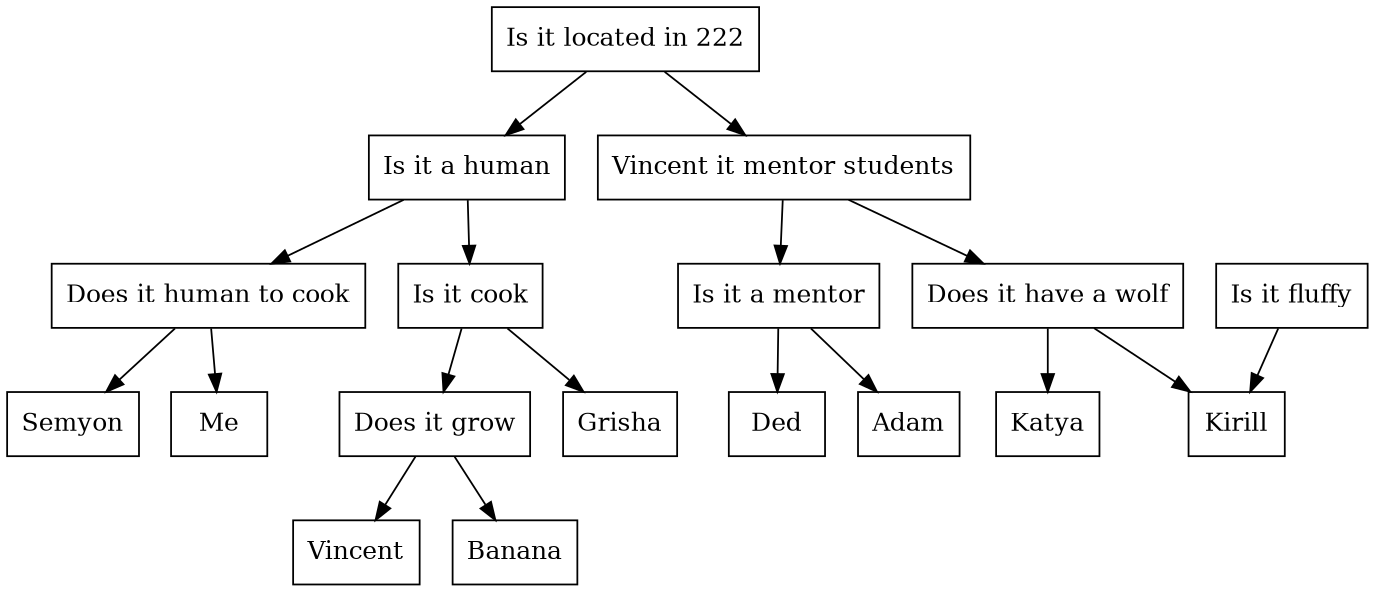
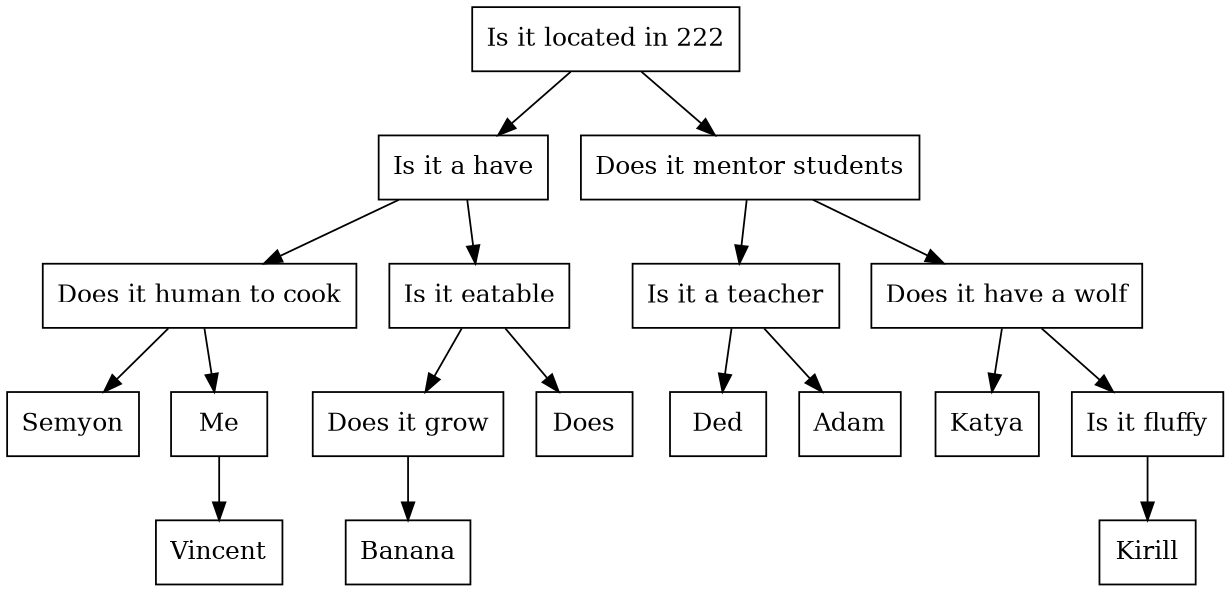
node "Is it a human": label "Is it a human" -> "Is it a have"
node "Vincent it mentor students": label "Vincent it mentor students" -> "Does it mentor students"
node "Is it cook": label "Is it cook" -> "Is it eatable"
node "Is it a mentor": label "Is it a mentor" -> "Is it a teacher"
edge "Does it have a wolf" -> "Kirill": now "Does it have a wolf" -> "Is it fluffy"
node "Grisha": label "Grisha" -> "Does"
edge "Does it grow" -> "Vincent": now "Me" -> "Vincent"
